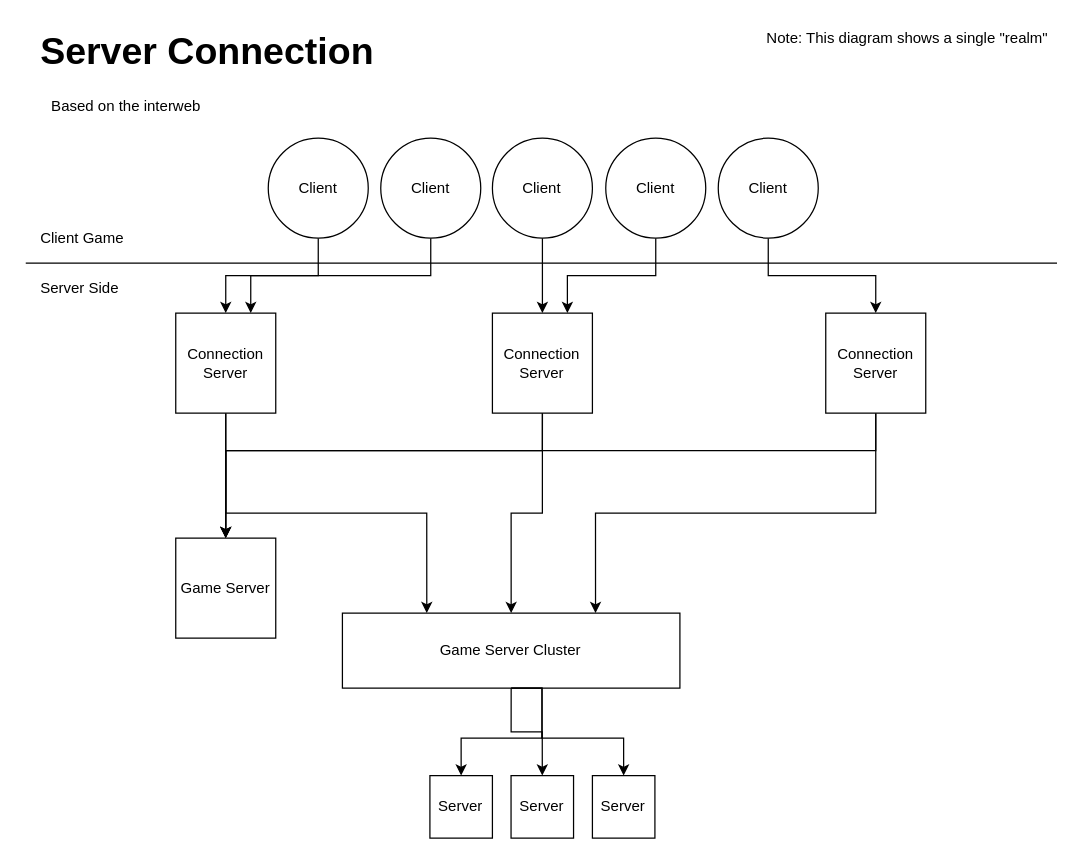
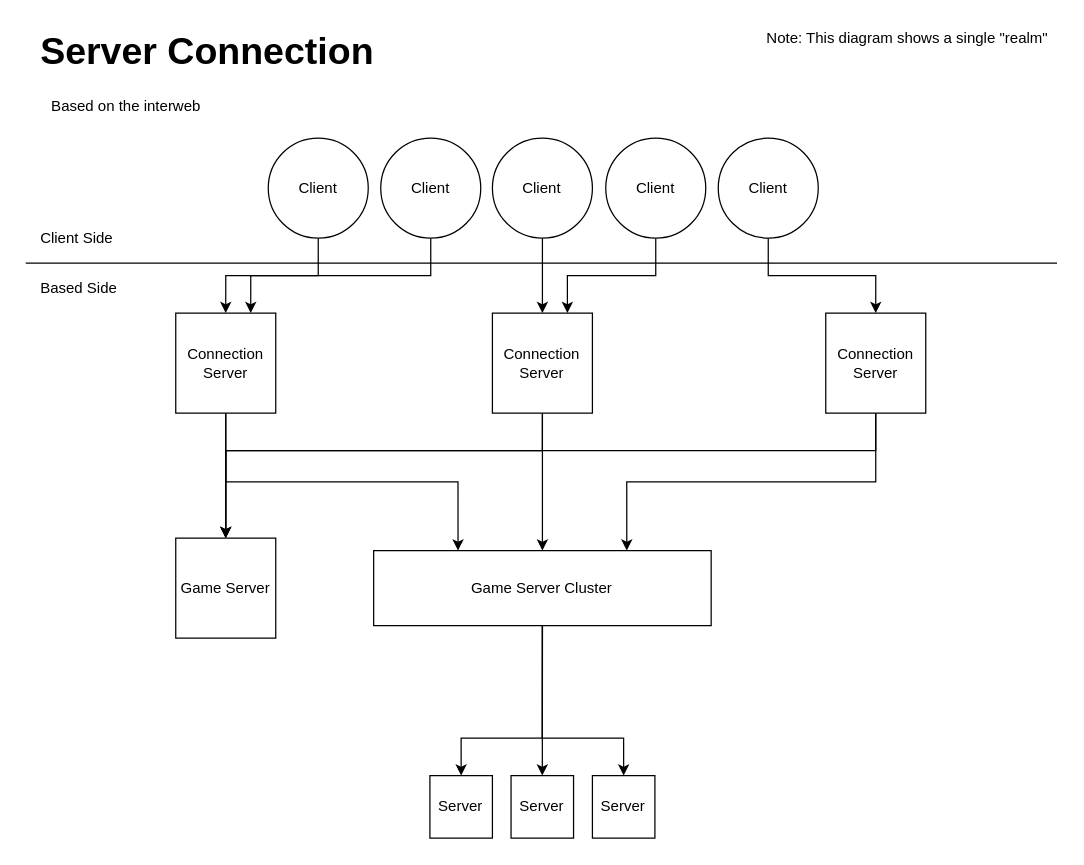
node "Client Game": label "Client Game" -> "Client Side"
node "Server Side": label "Server Side" -> "Based Side"
node "Game Server Cluster": moved (511, 651) -> (542, 588)
